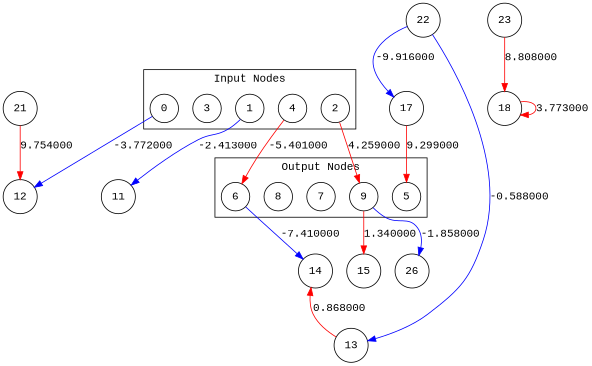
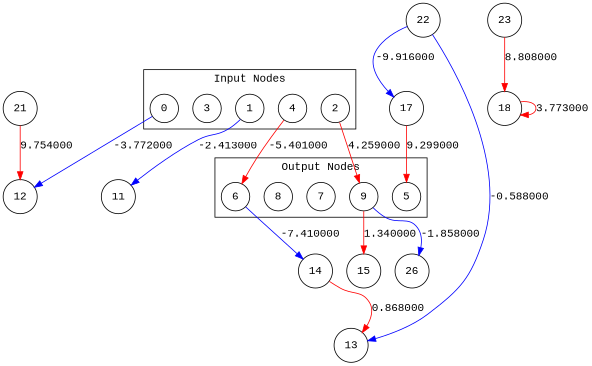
edge "13" -> "14": reversed
